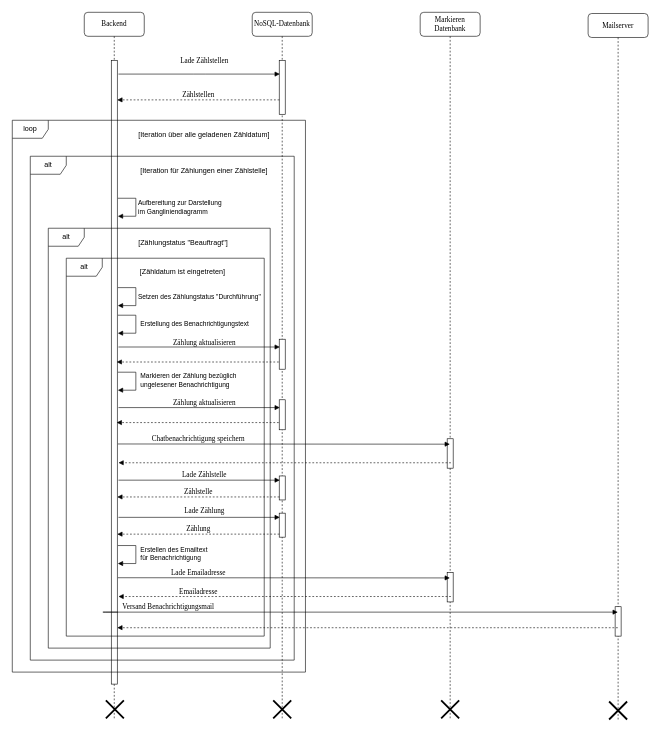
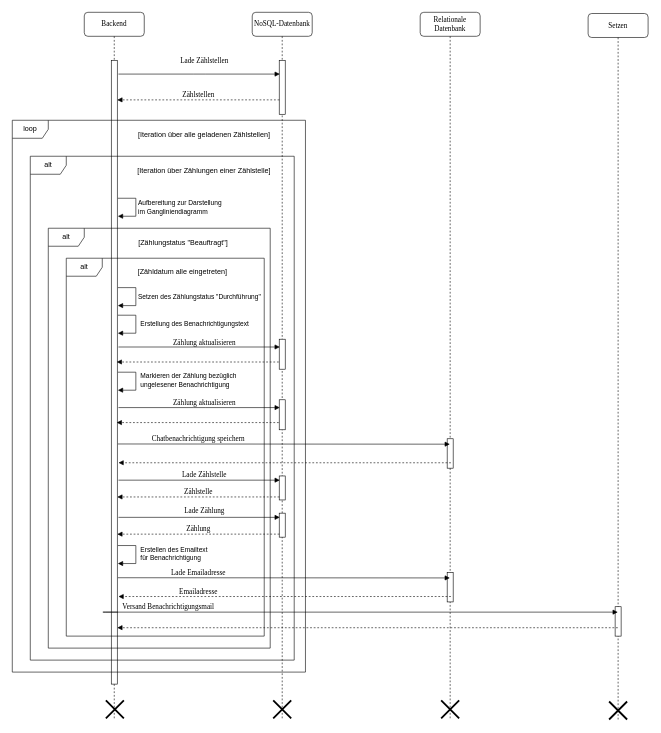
node "Markieren Datenbank": label "Markieren Datenbank" -> "Relationale Datenbank"
node "Mailserver": label "Mailserver" -> "Setzen"
node "[Iteration über alle geladenen Zähldatum]": label "[Iteration über alle geladenen Zähldatum]" -> "[Iteration über alle geladenen Zählstellen]"
node "[Iteration für Zählungen einer Zählstelle]": label "[Iteration für Zählungen einer Zählstelle]" -> "[Iteration über Zählungen einer Zählstelle]"
node "[Zähldatum ist eingetreten]": label "[Zähldatum ist eingetreten]" -> "[Zähldatum alle eingetreten]"
